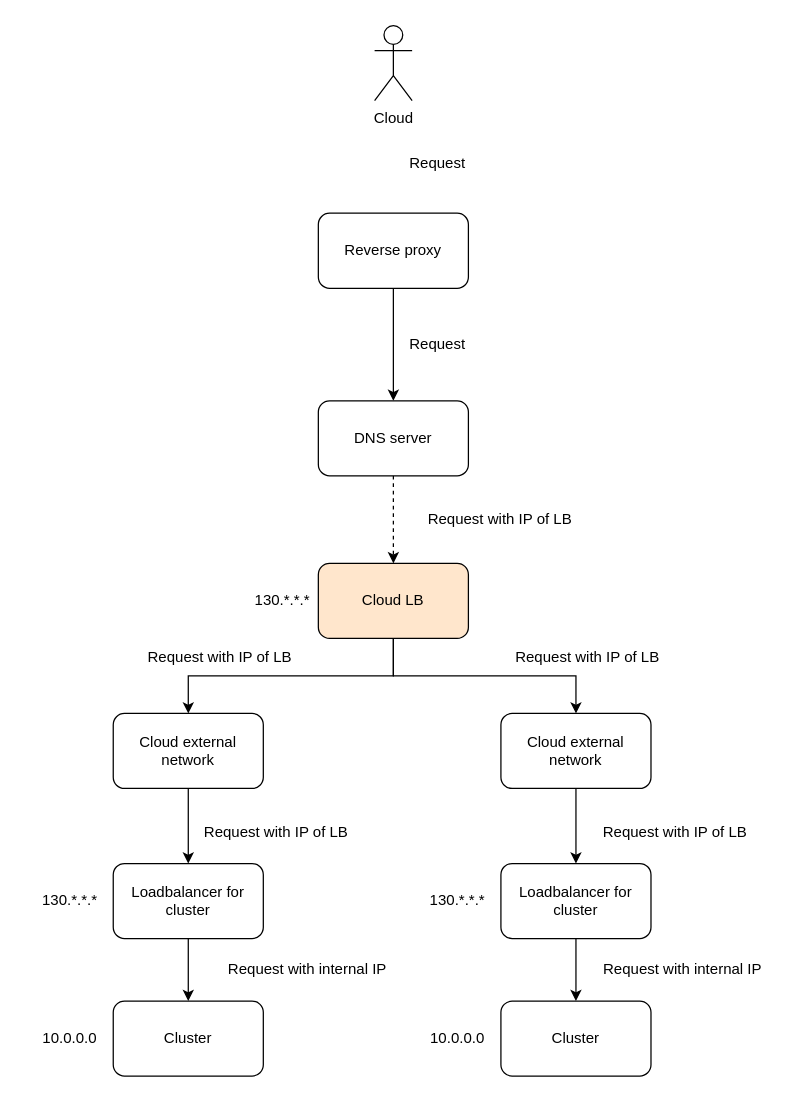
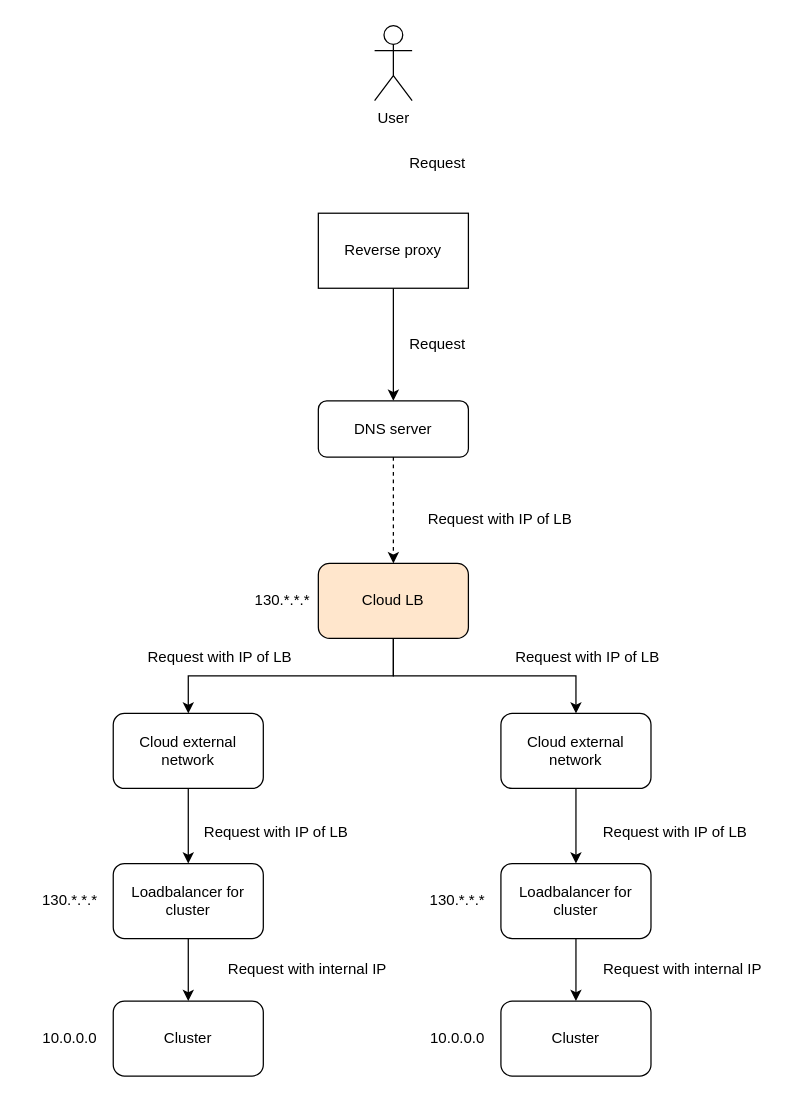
node "Cloud": label "Cloud" -> "User"
node "Reverse proxy": shape rounded rectangle -> rectangle
node "DNS server": size 150x75 -> 150x56
